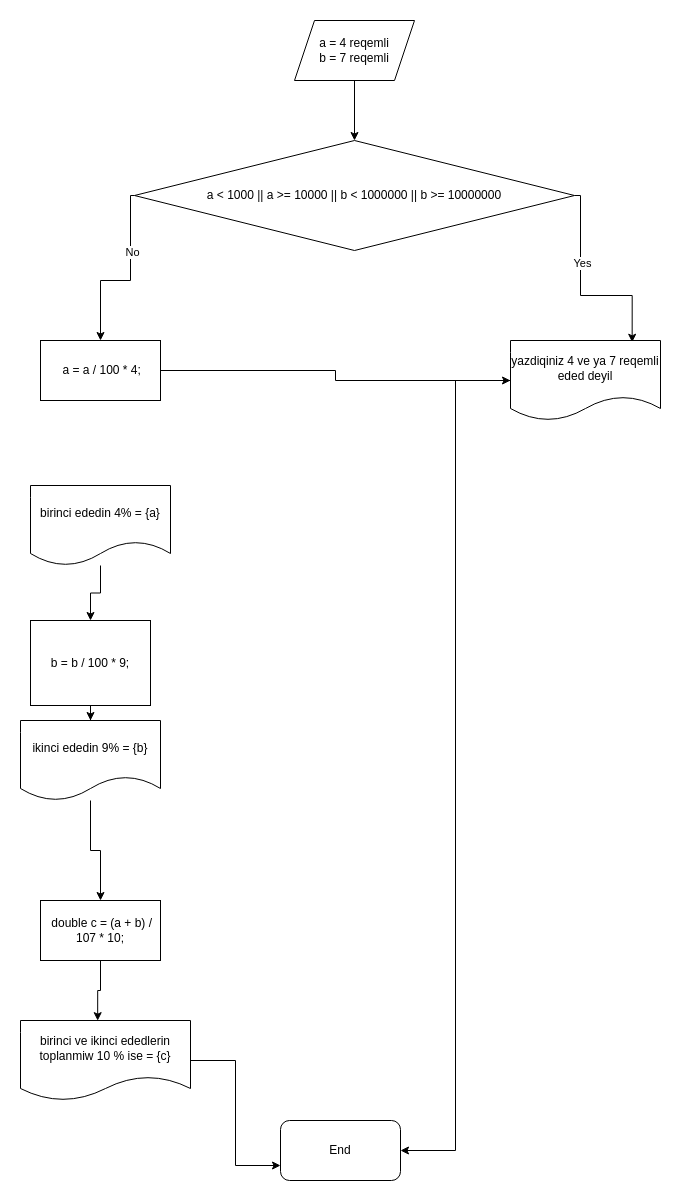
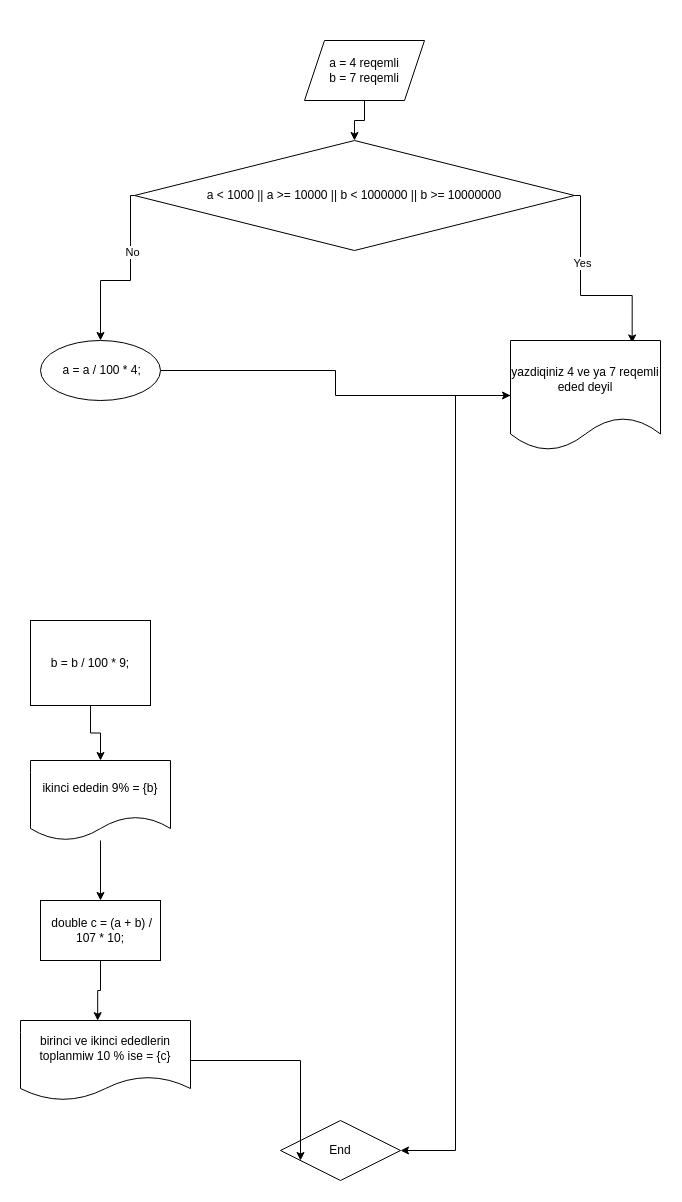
node "a = 4 reqemli b = 7 reqemli": moved (355, 51) -> (365, 71)
node "a = a / 100 * 4;": shape rectangle -> ellipse
node "yazdiqiniz 4 ve ya 7 reqemli eded deyil": size 150x80 -> 150x110
node "birinci ededin 4% = {a}": removed
edge "birinci ededin 4% = {a}" -> "b = b / 100 * 9;": removed
node "ikinci ededin 9% = {b}": moved (91, 761) -> (101, 801)
node "End": shape rounded rectangle -> diamond
